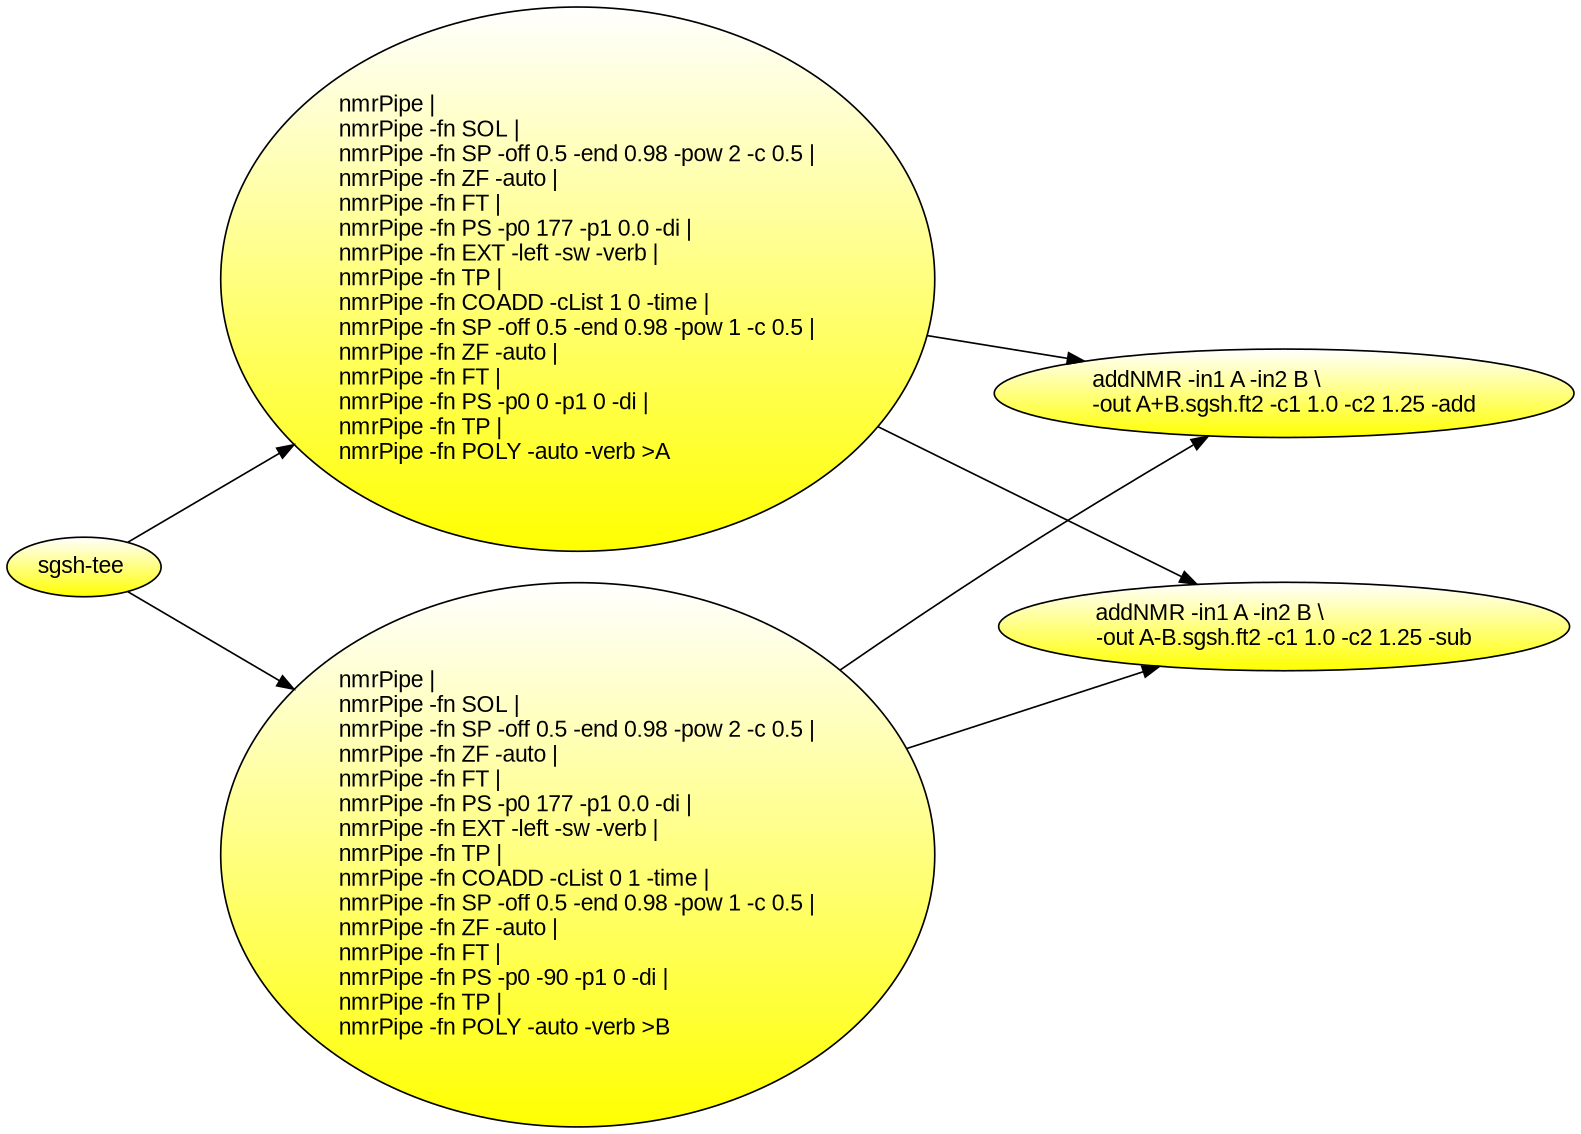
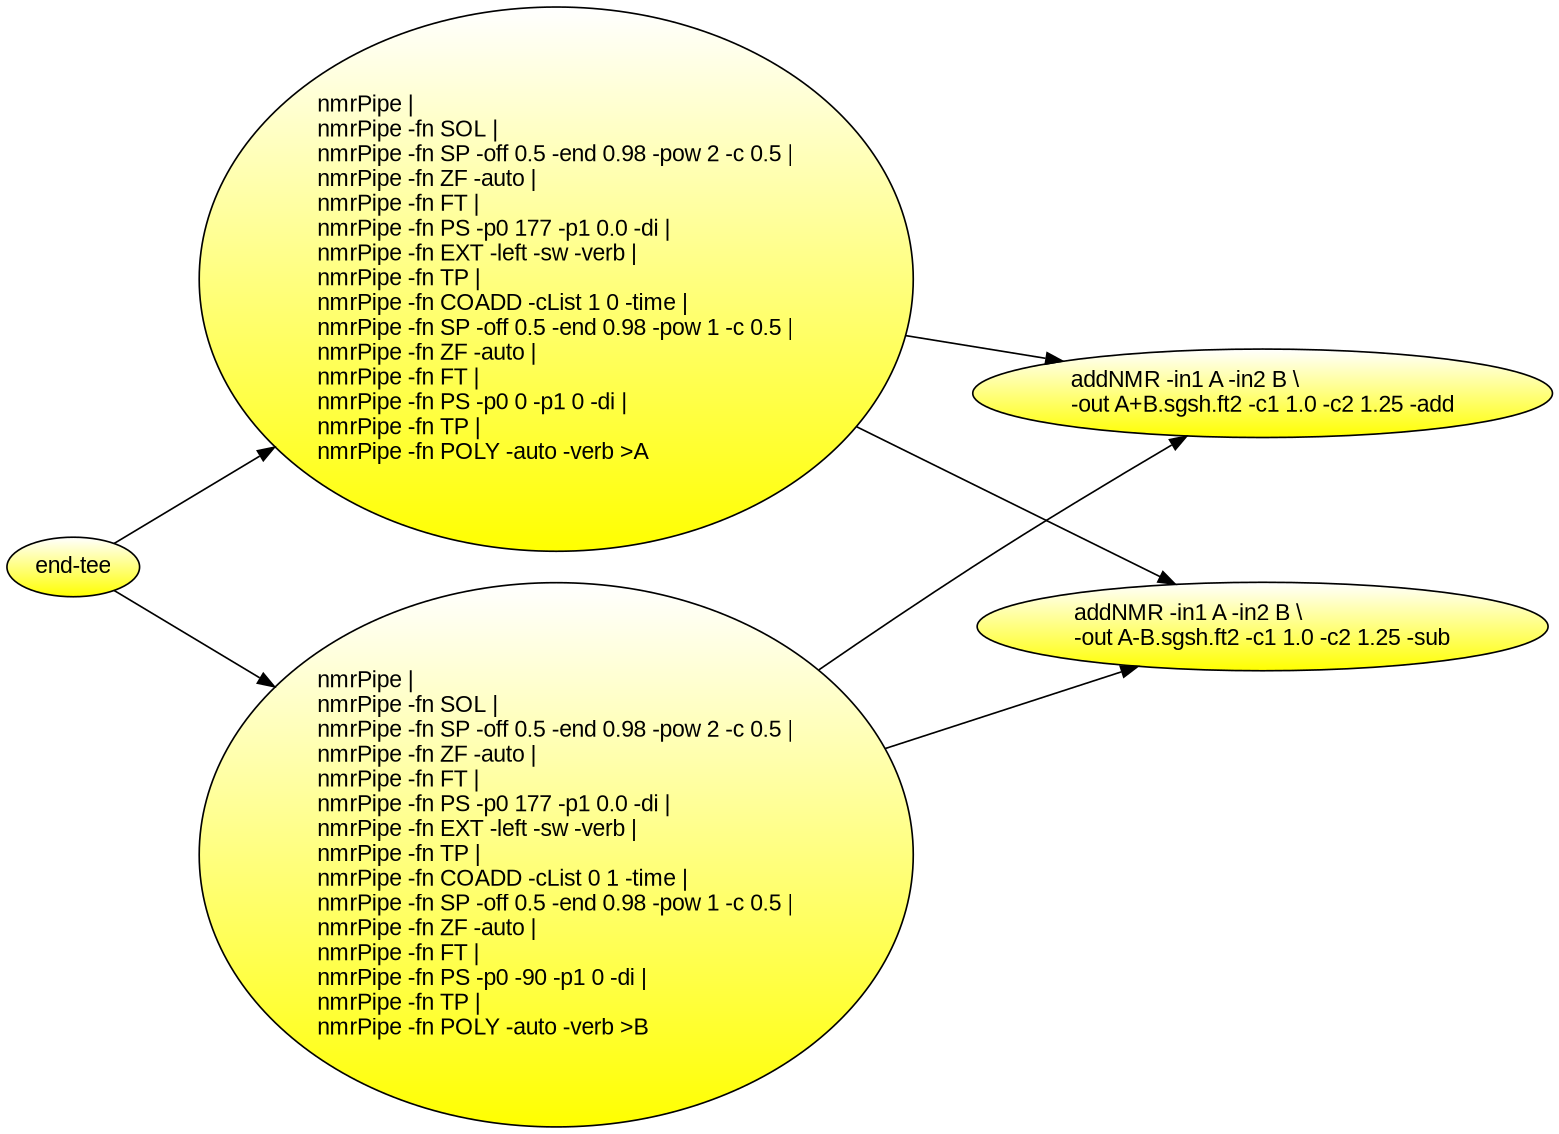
node "sgsh-tee": label "sgsh-tee" -> "end-tee"
